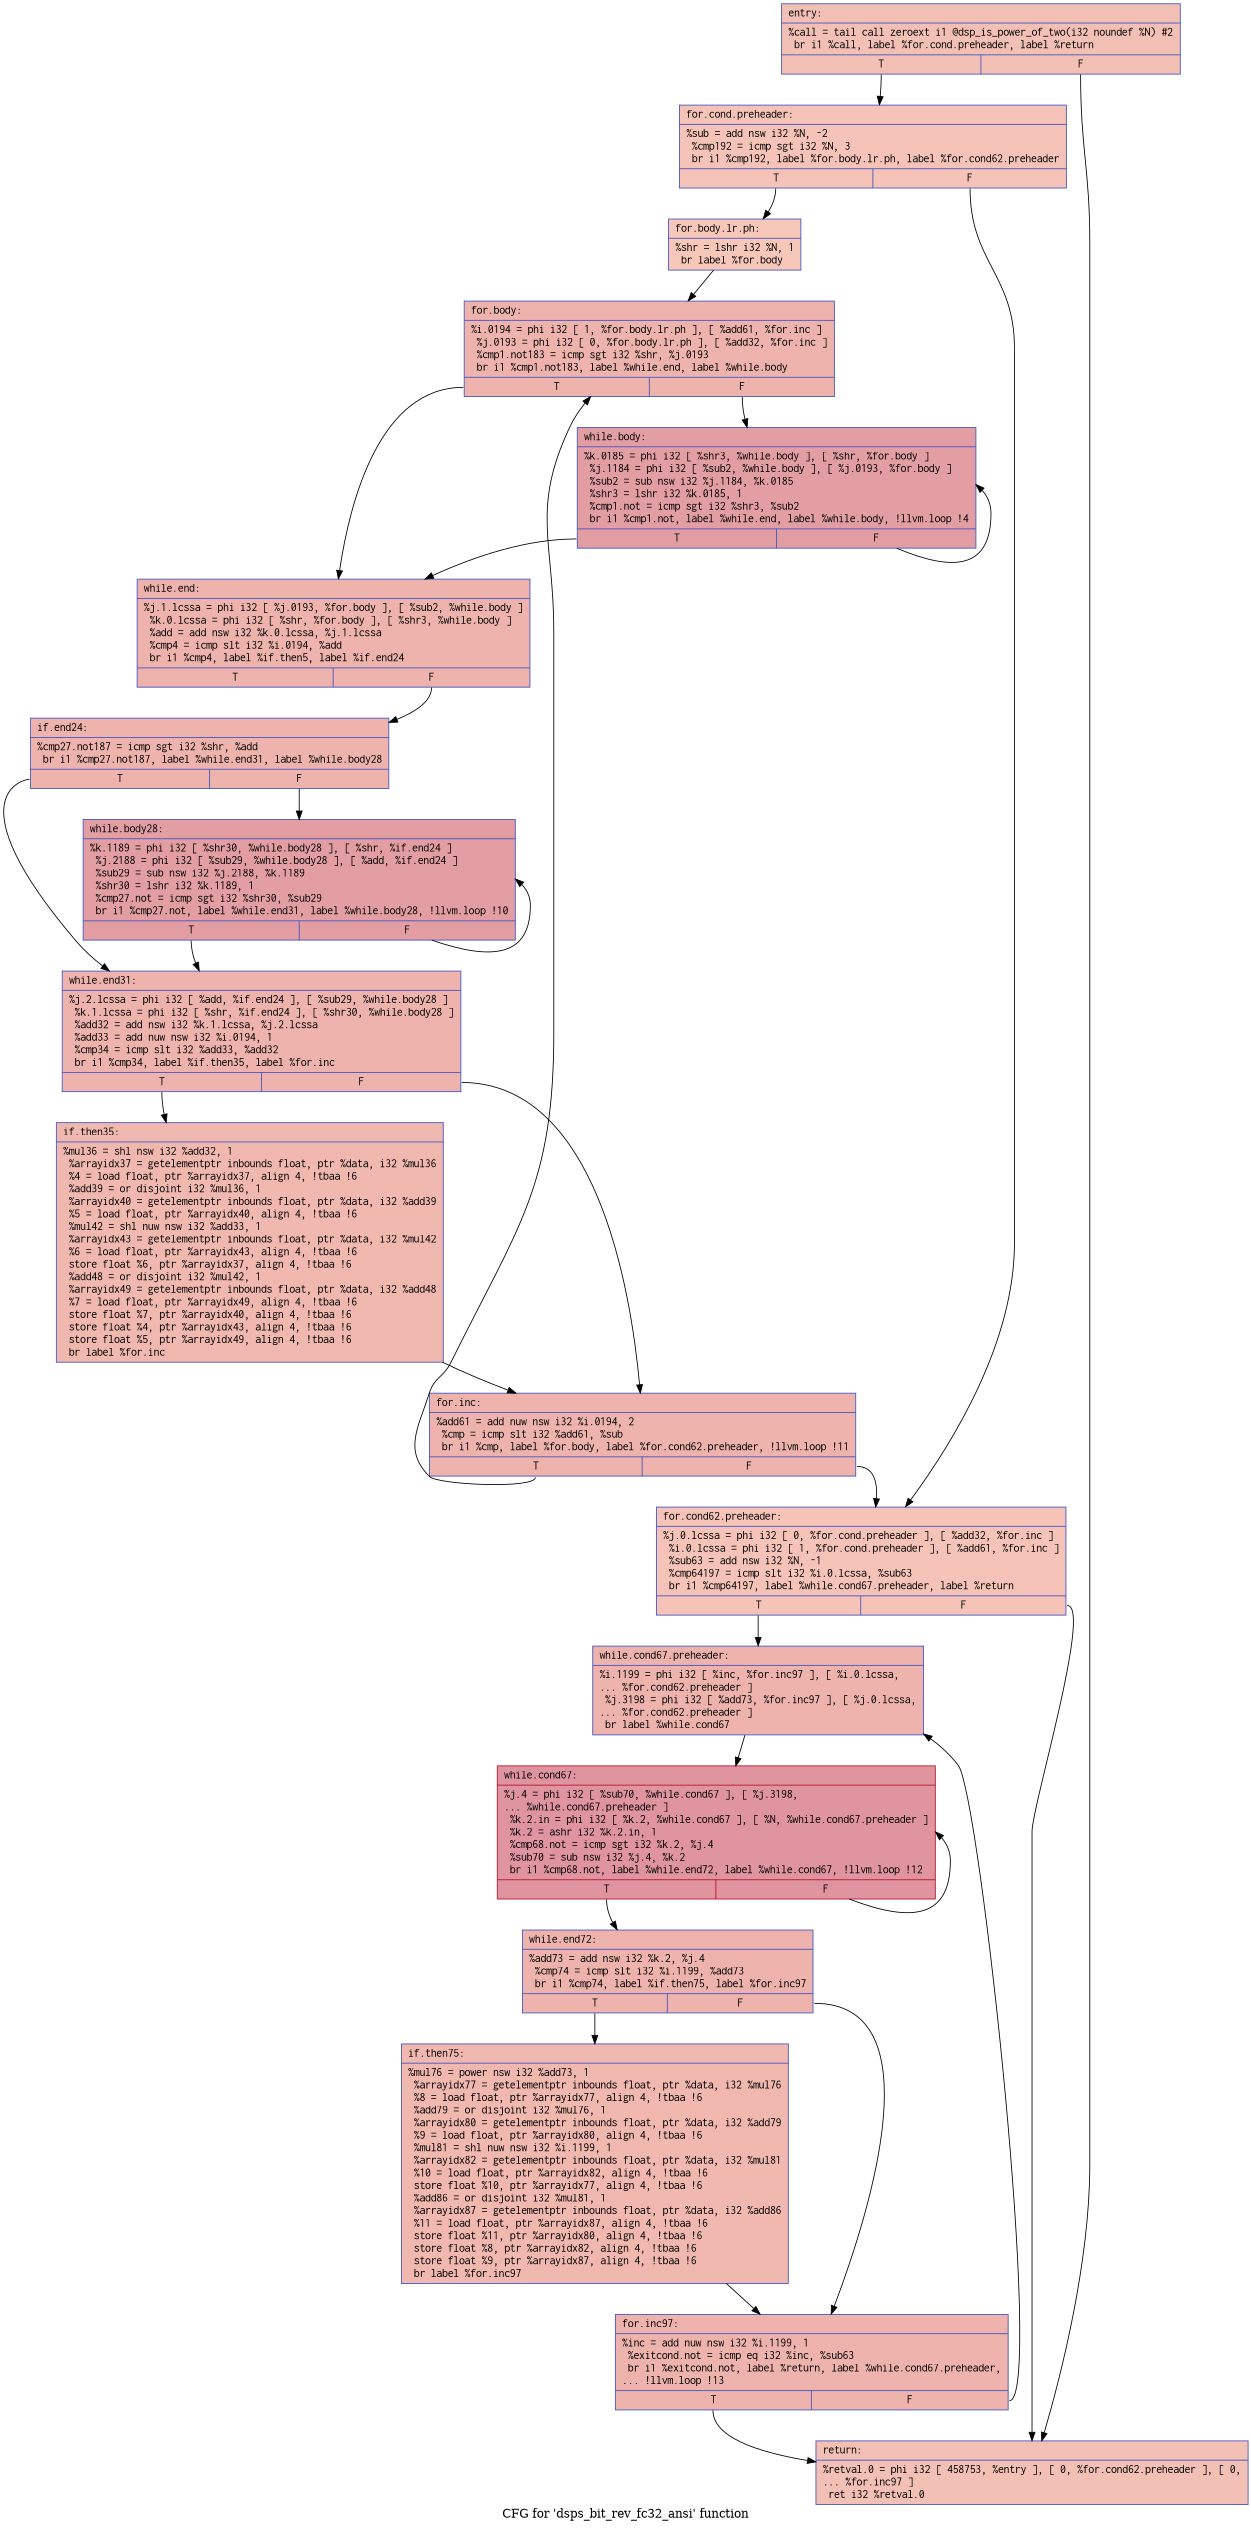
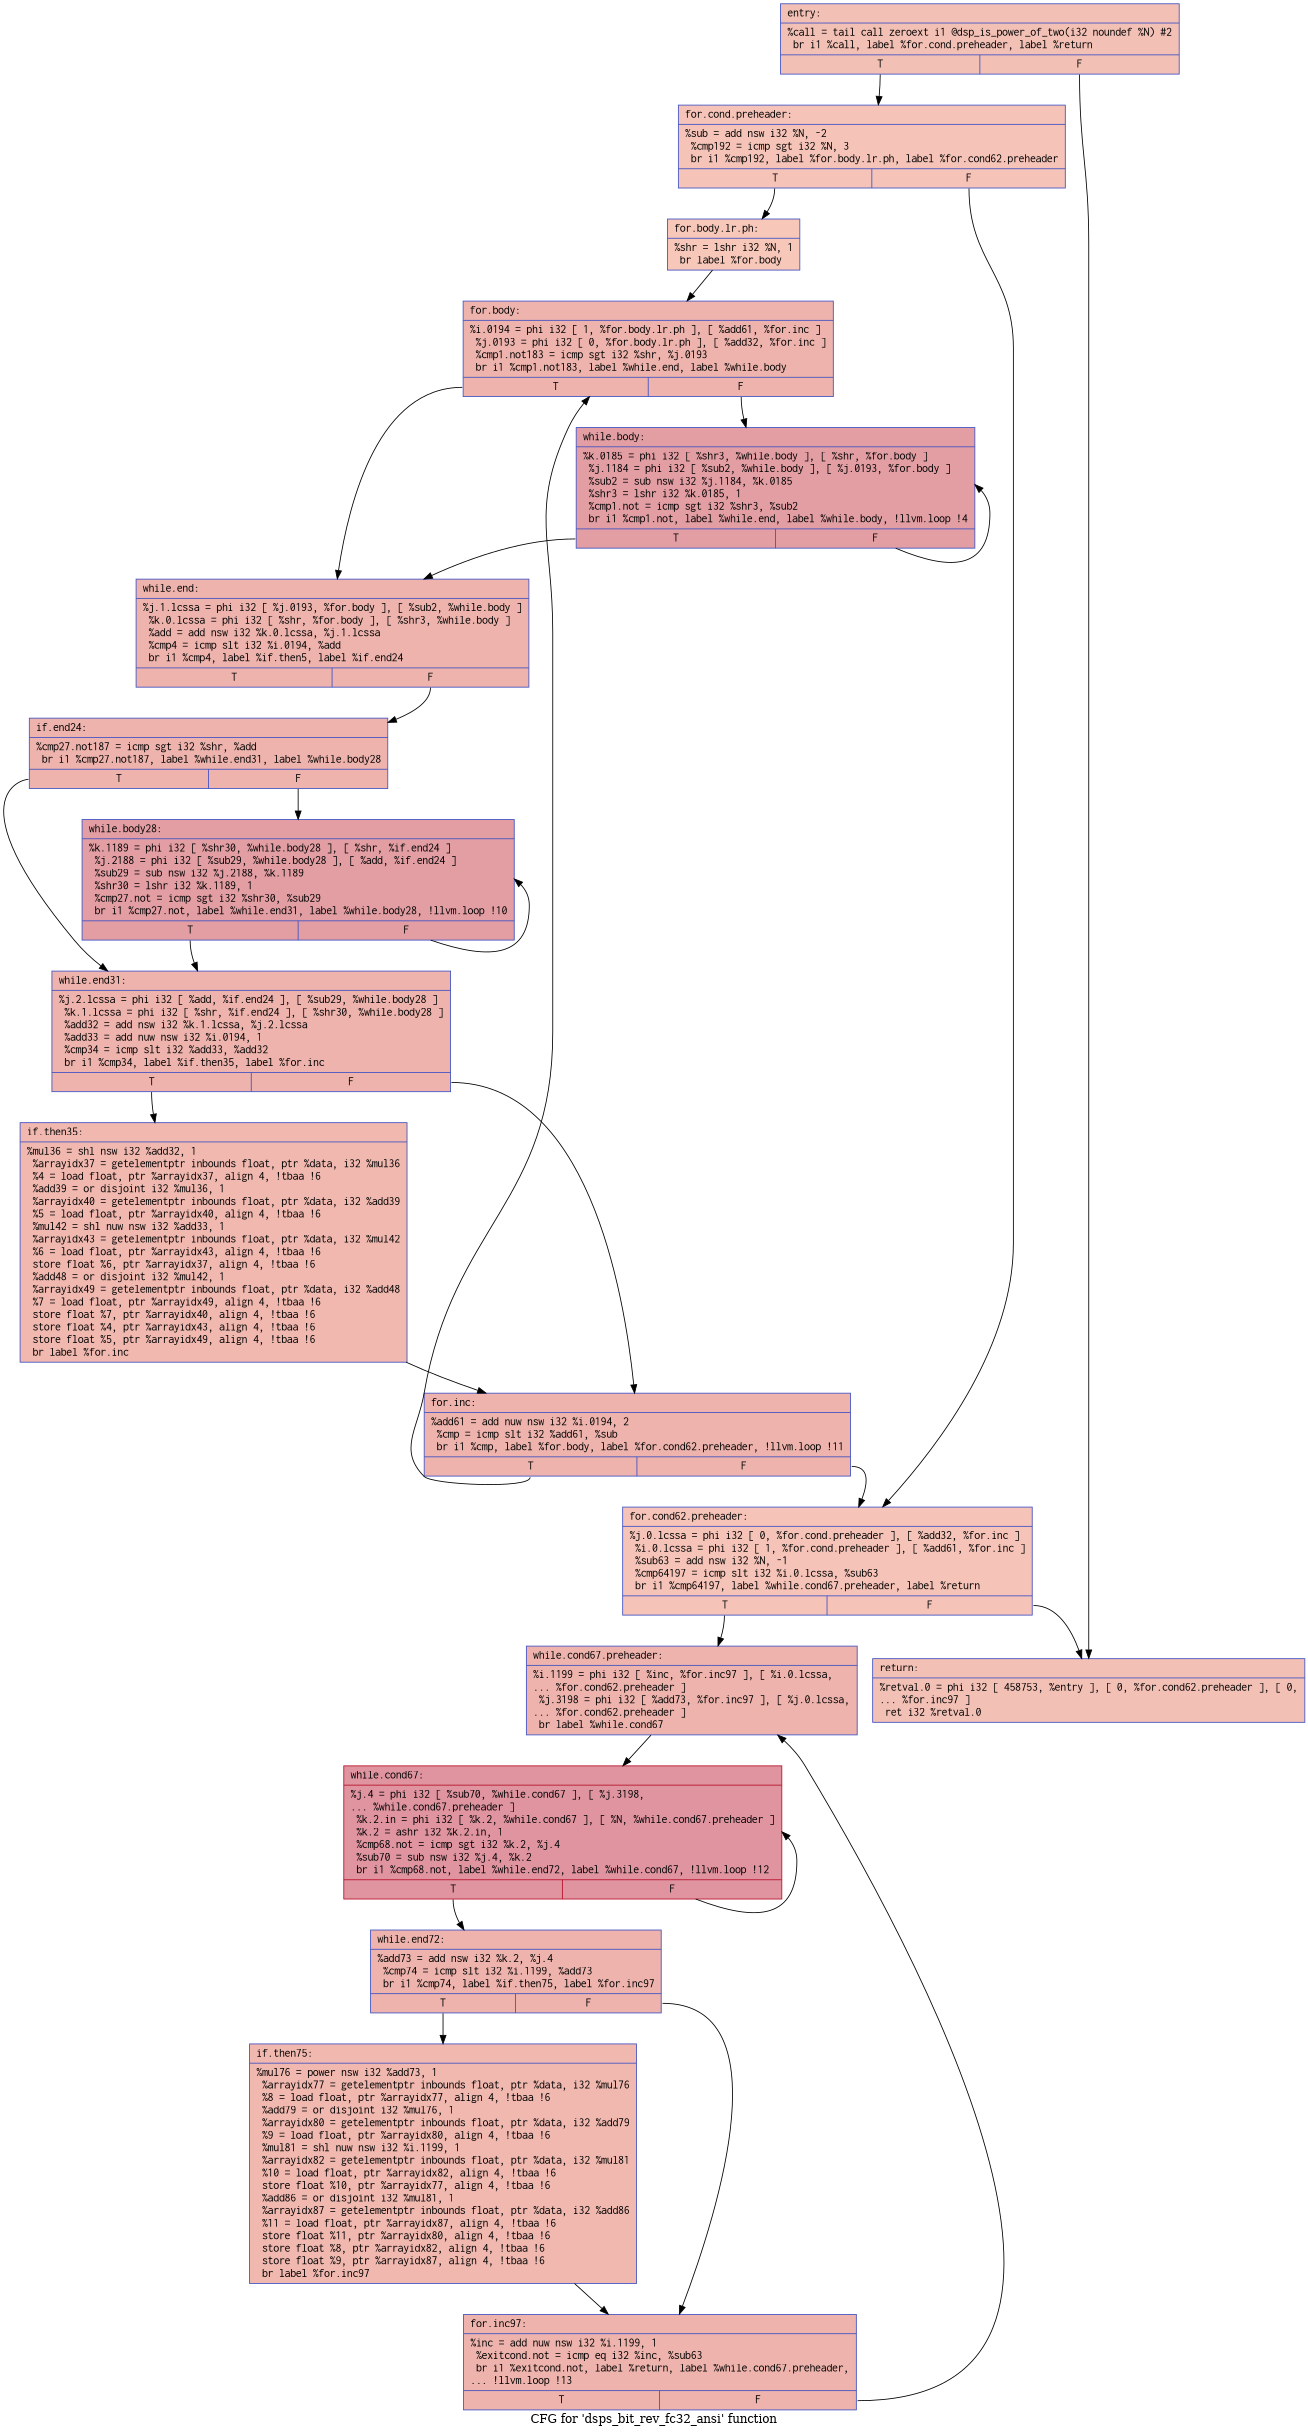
edge "for.inc97:" -> "return:": removed
